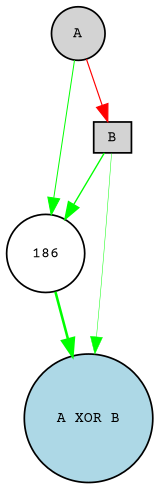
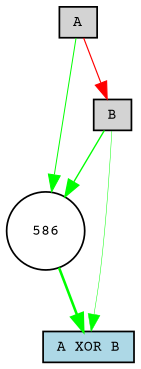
node "A": shape circle -> box
node "186": label "186" -> "586"
node "A XOR B": shape circle -> box
